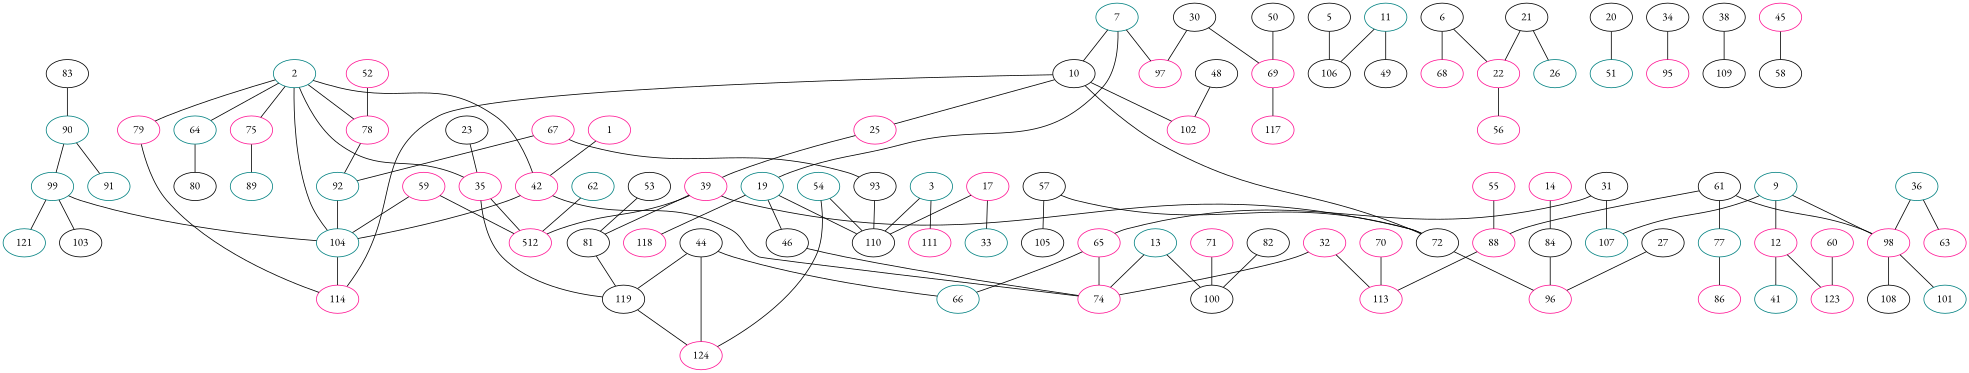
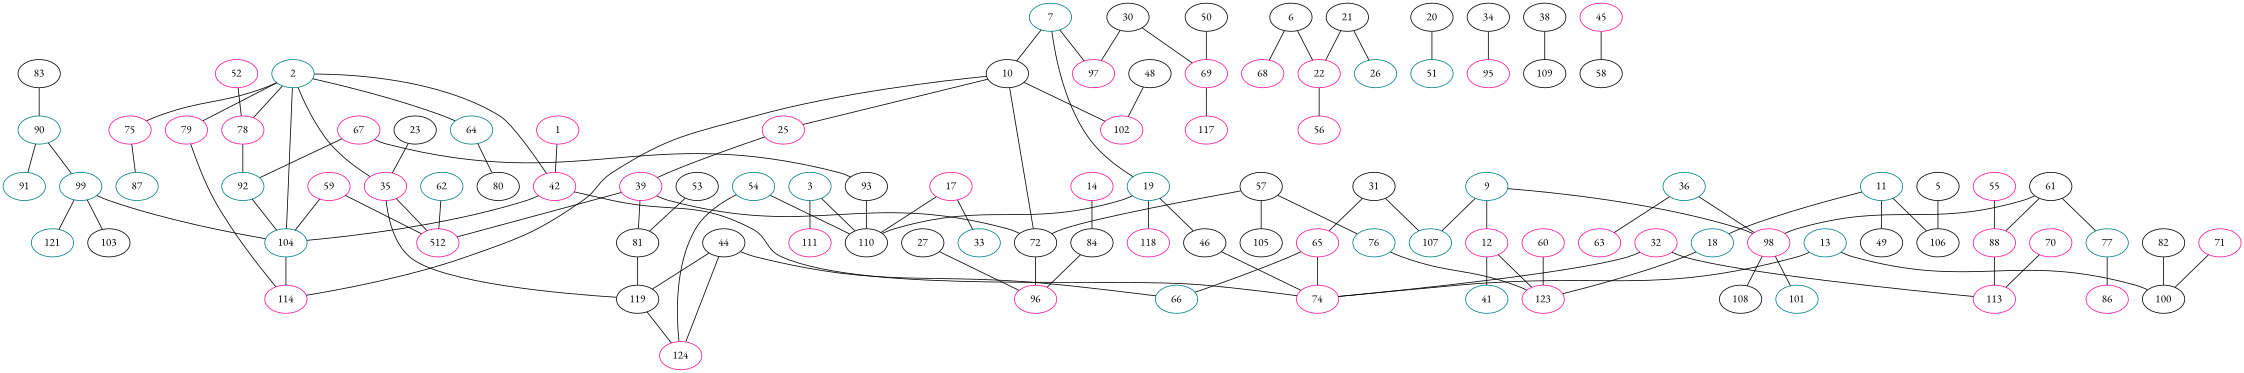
node "89": label "89" -> "87"
node "76": added
node "18": added
